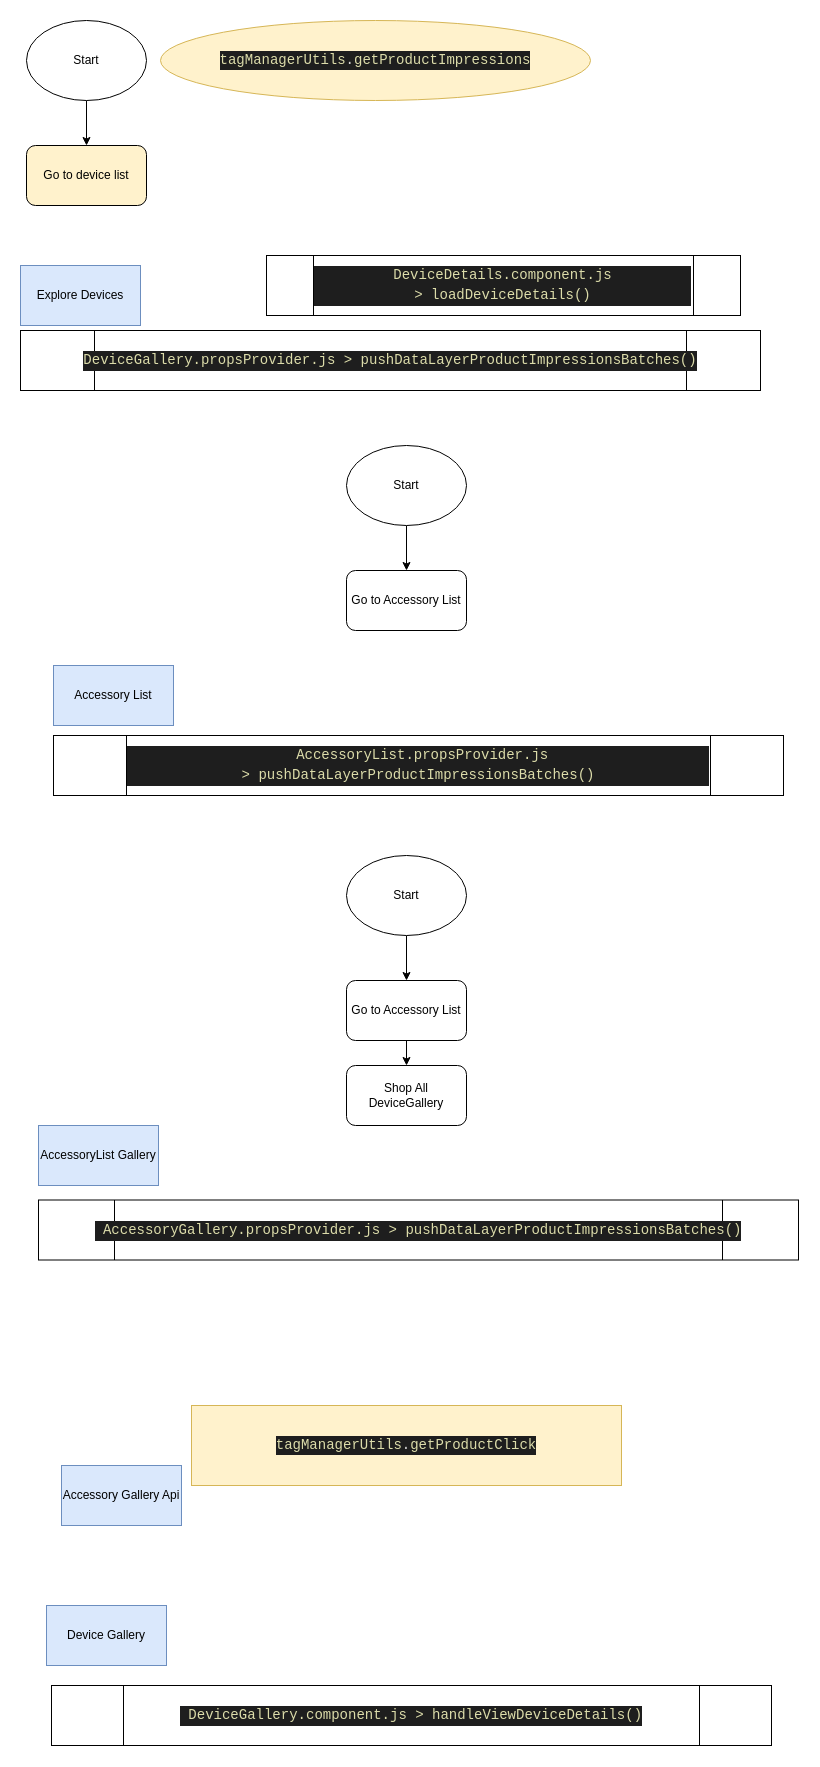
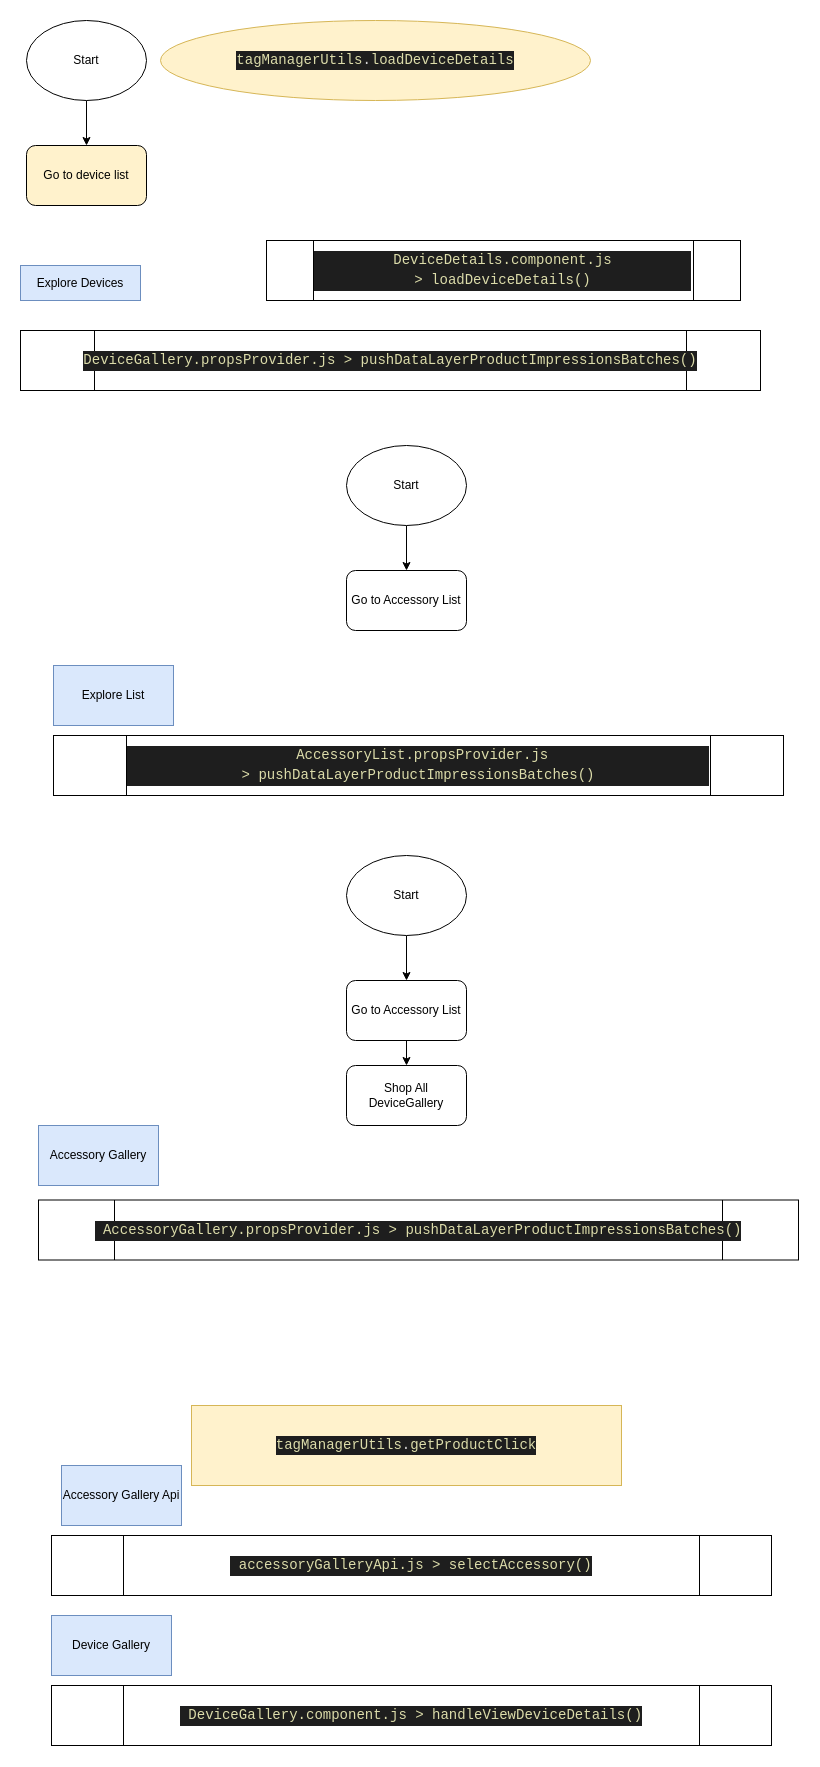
node "tagManagerUtils.getProductImpressions": label "tagManagerUtils.getProductImpressions" -> "tagManagerUtils.loadDeviceDetails"
node "DeviceDetails.component.js > loadDeviceDetails()": moved (504, 286) -> (504, 271)
node "Explore Devices": size 120x60 -> 120x35
node "Accessory List": label "Accessory List" -> "Explore List"
node "AccessoryList Gallery": label "AccessoryList Gallery" -> "Accessory Gallery"
node "accessoryGalleryApi.js > selectAccessory()": added
node "Device Gallery": moved (107, 1636) -> (112, 1646)
